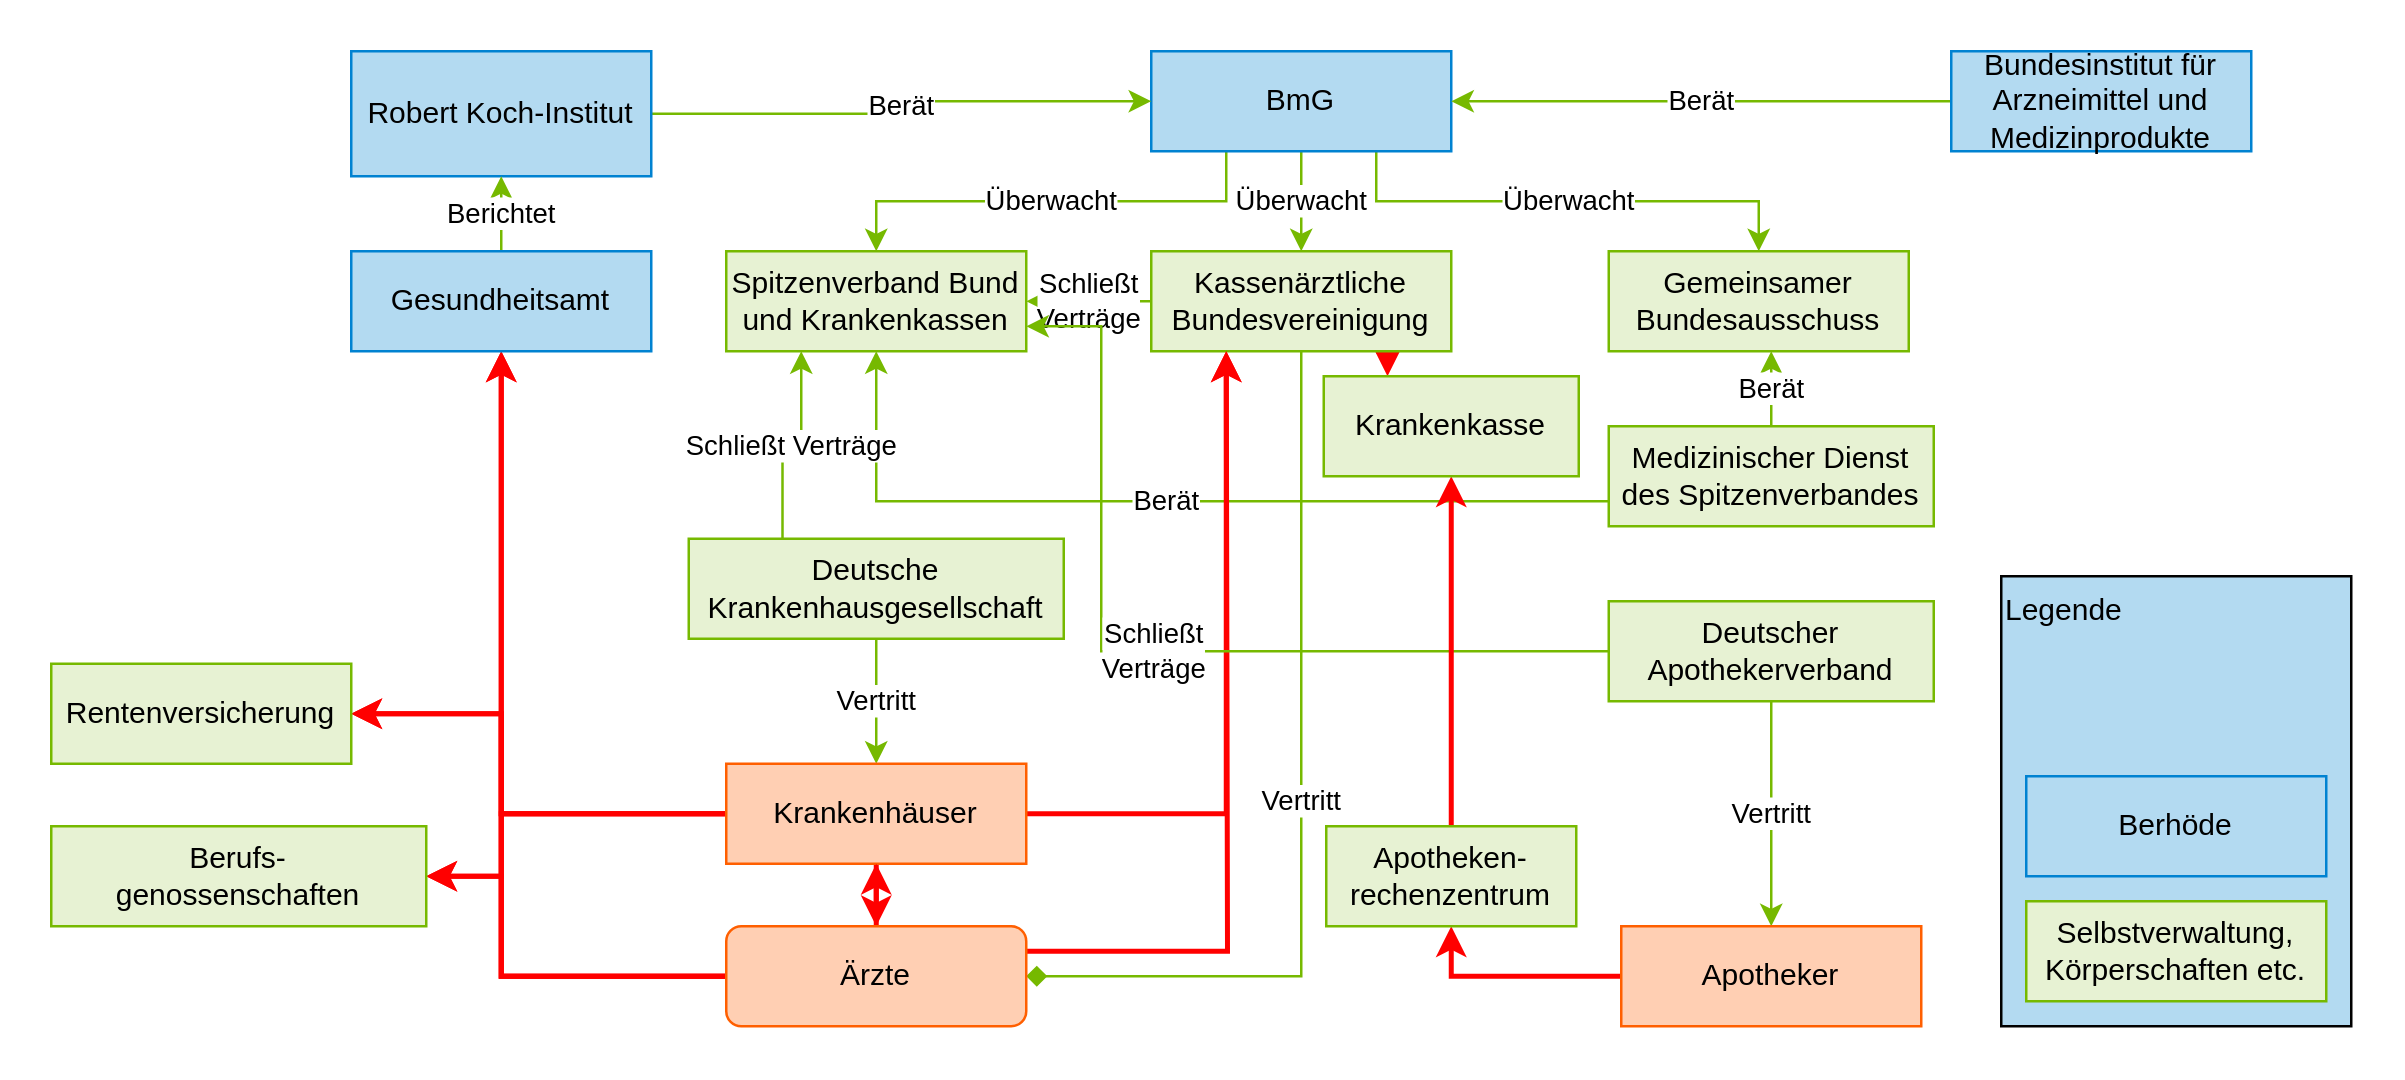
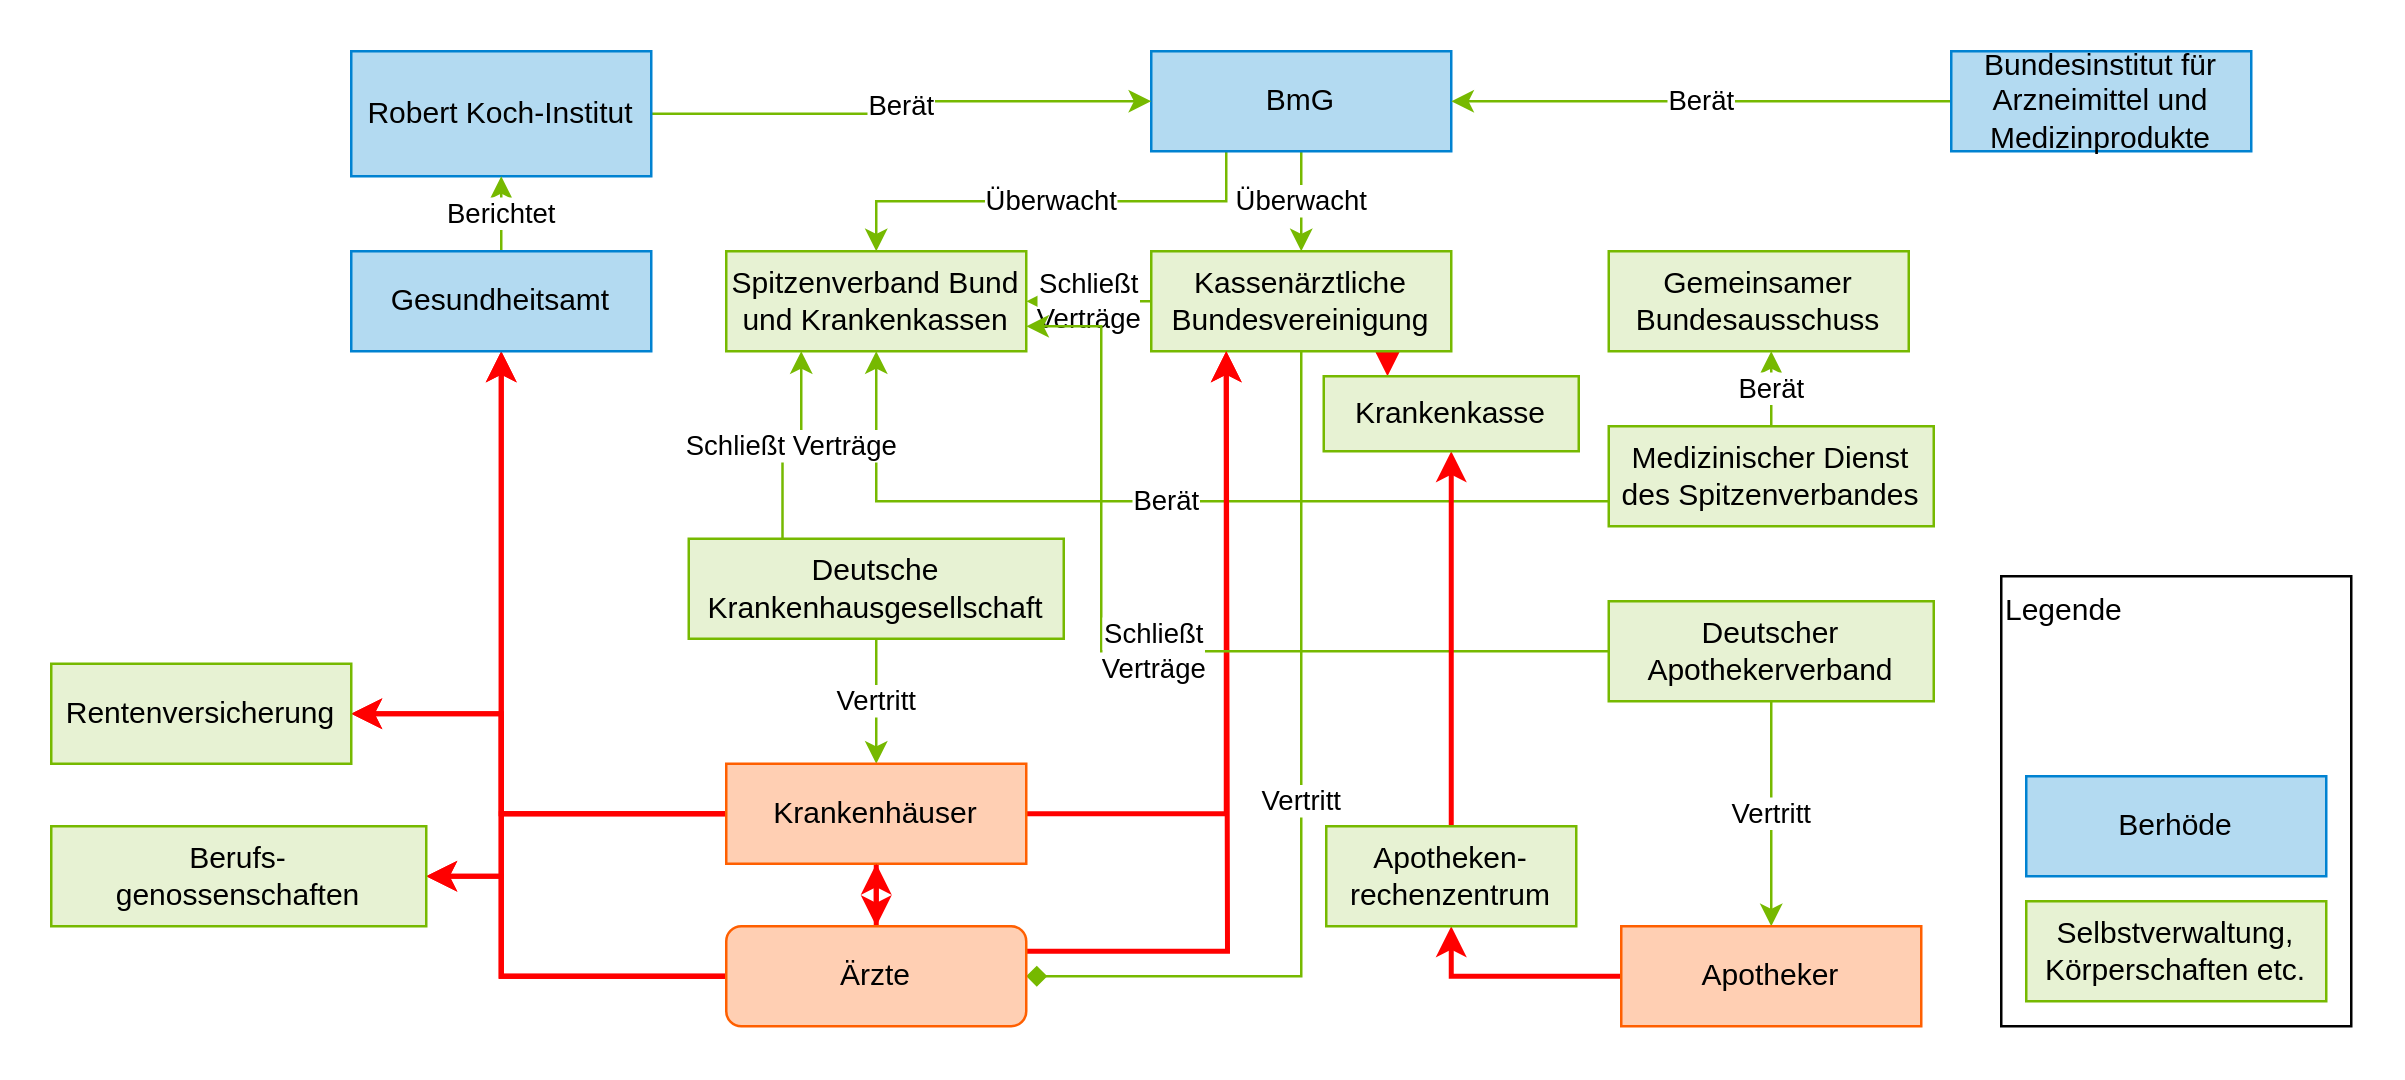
edge "BmG" -> "Gemeinsamer Bundesausschuss": removed, label "Überwacht"
node "Krankenkasse": size 255x100 -> 255x75
node "Legende": fillcolor #b3daf1 -> #ffffff
